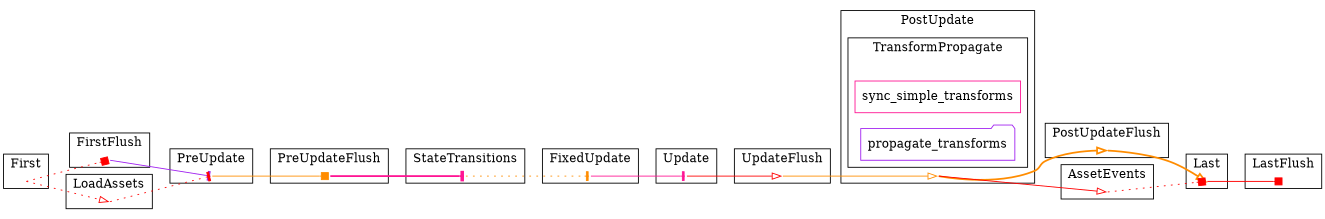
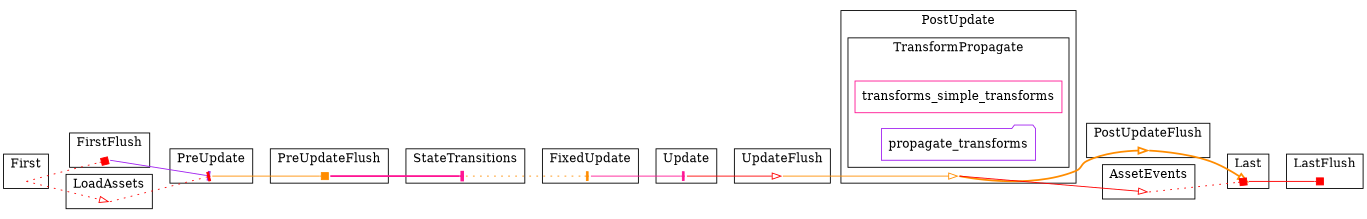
node "sync_simple_transforms": label "sync_simple_transforms" -> "transforms_simple_transforms"
